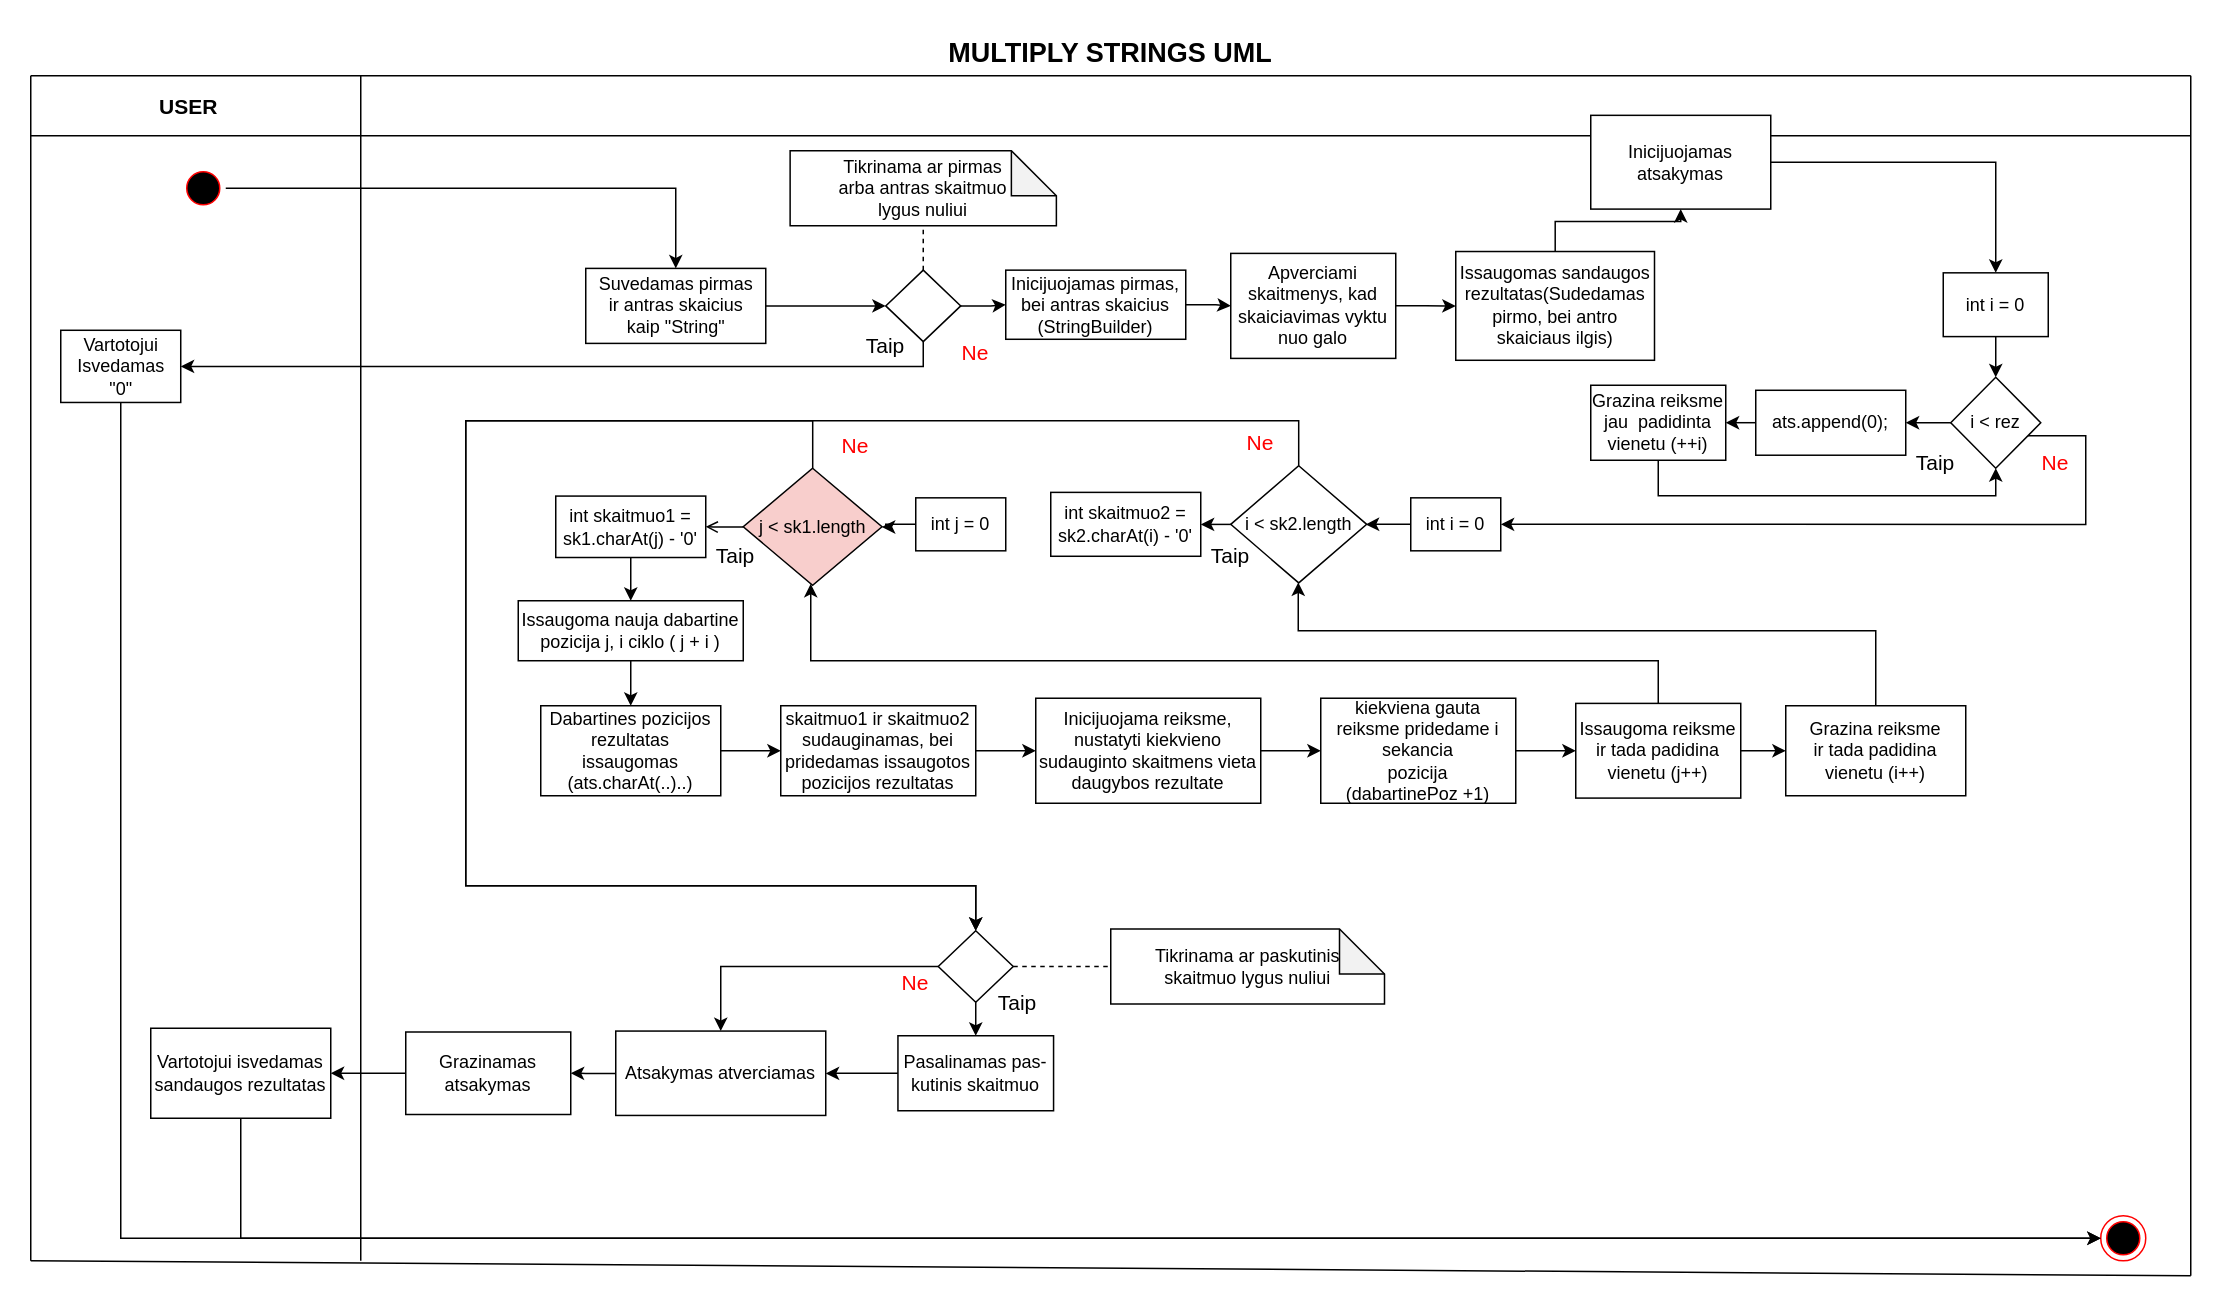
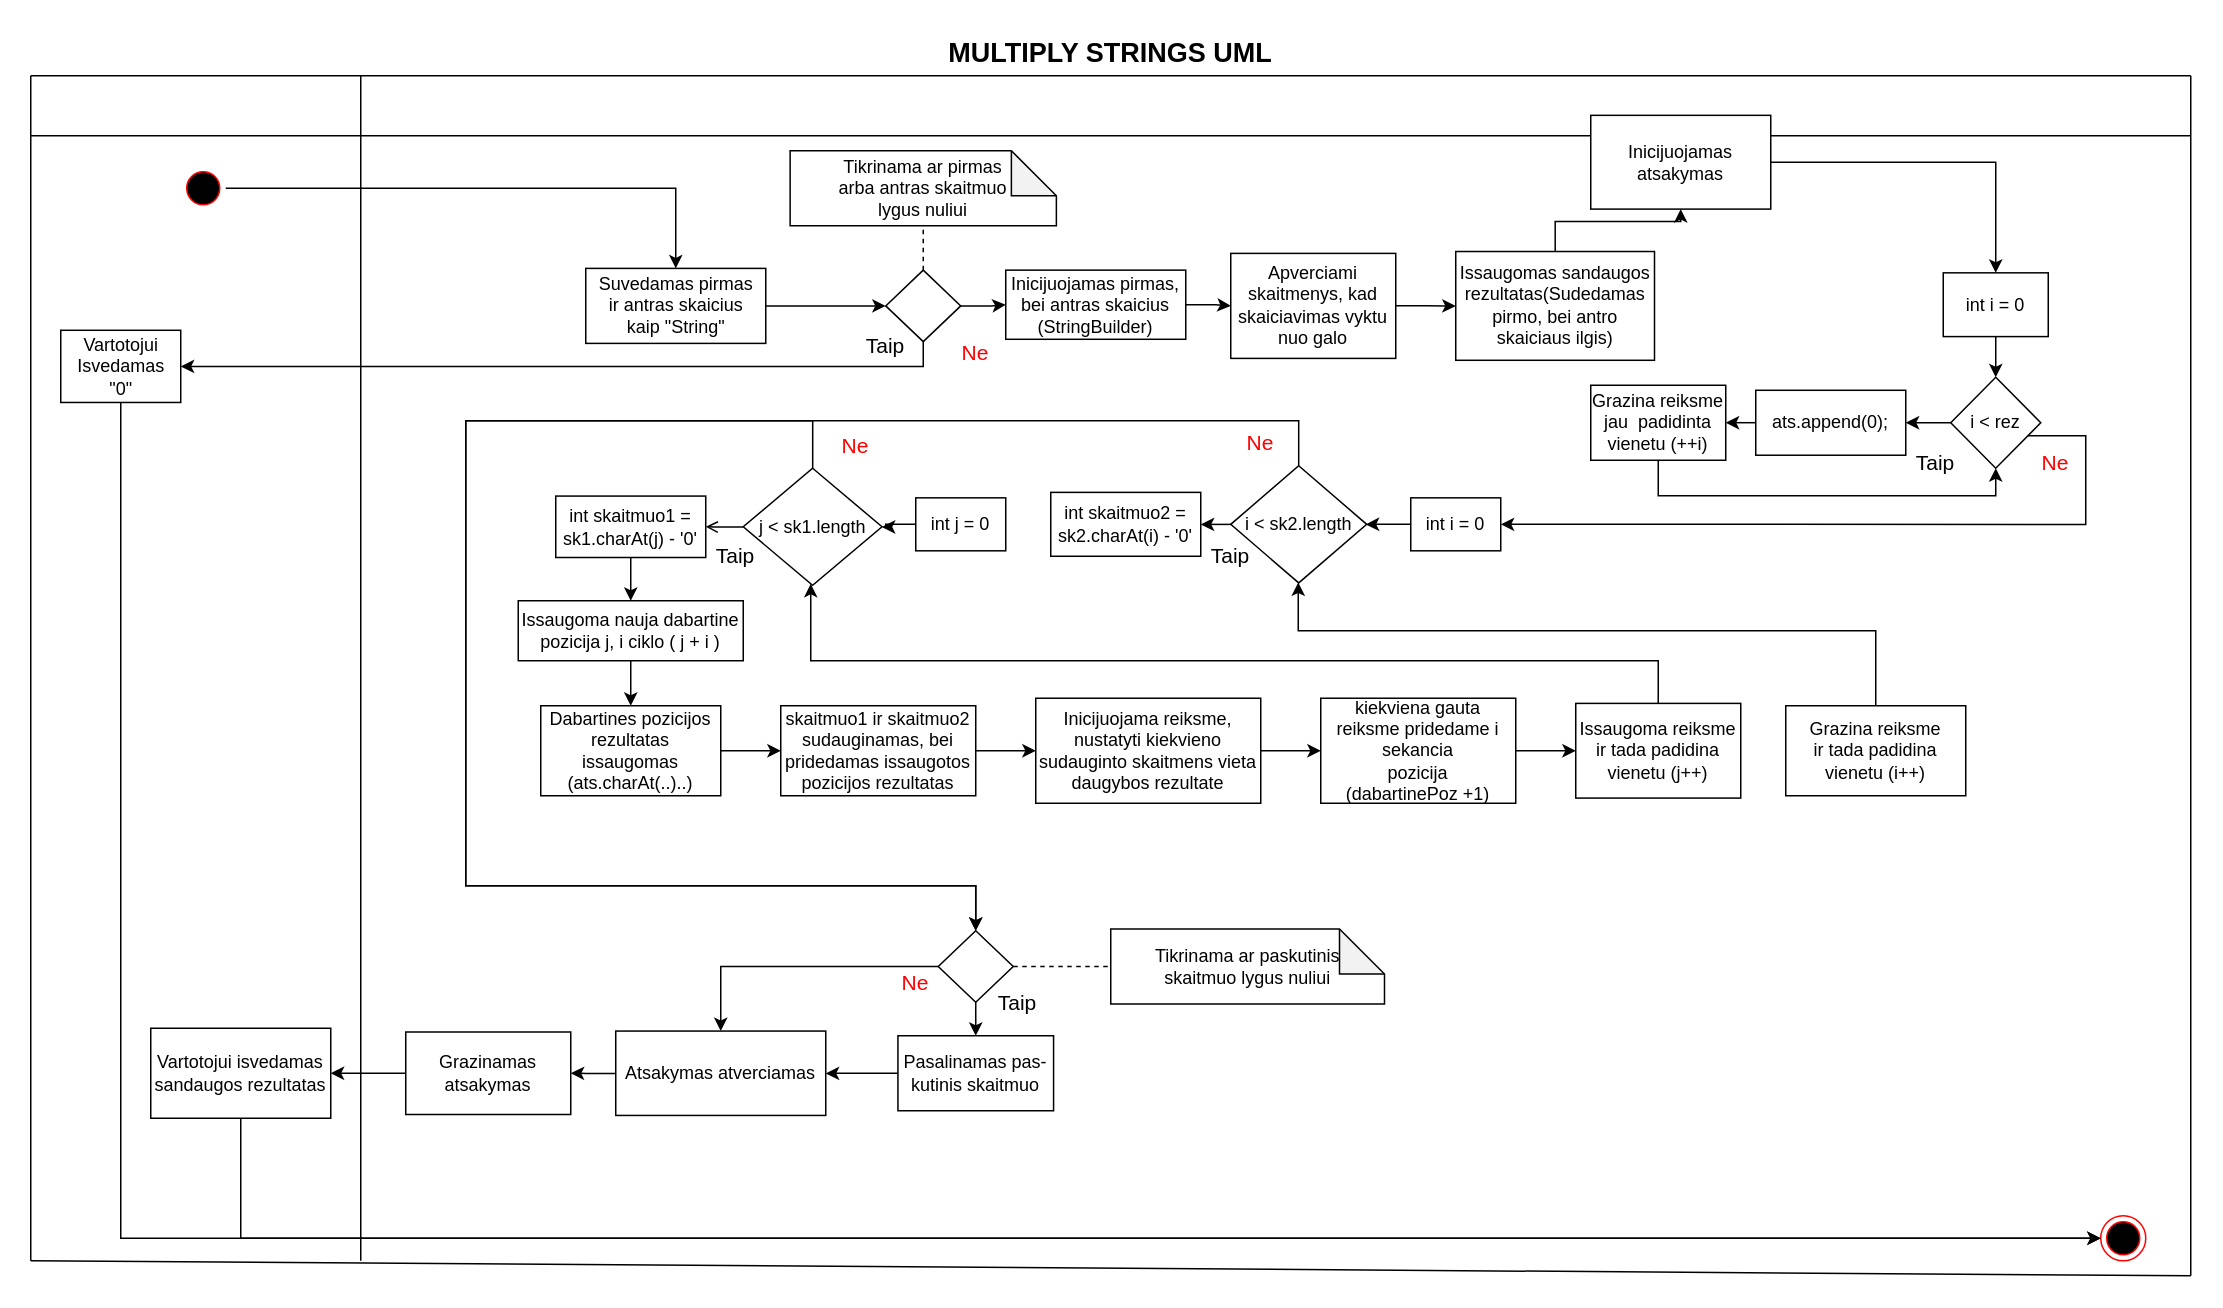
node "USER": removed
node "j < sk1.length": fillcolor #f8cecc -> #ffffff
edge "Issaugoma reiksme ir tada padidina vienetu (j++)" -> "Grazina reiksme ir tada padidina vienetu (i++)": removed
